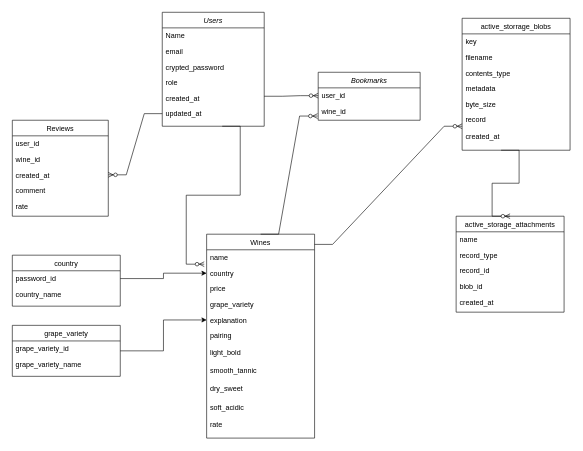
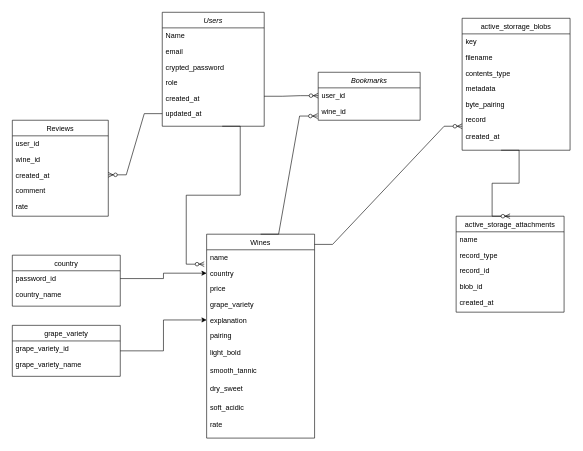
node "byte_size": label "byte_size" -> "byte_pairing"
